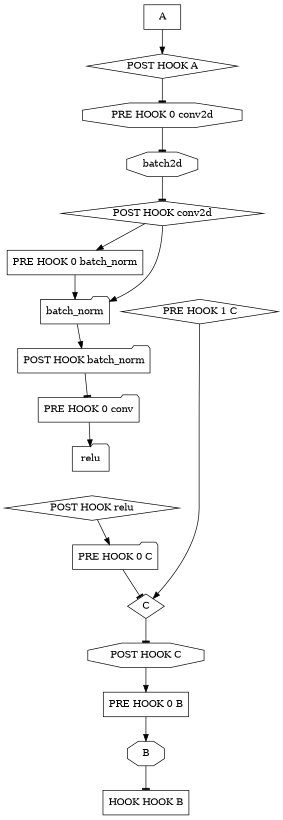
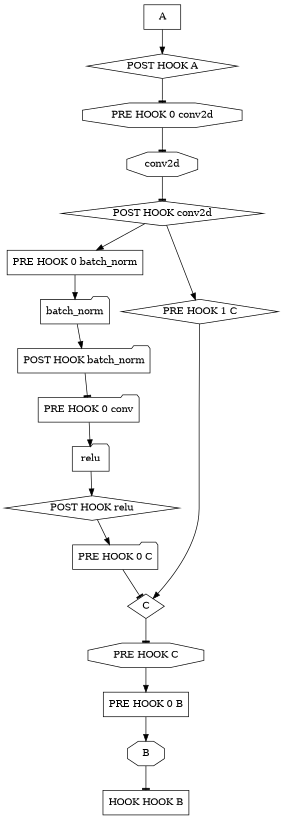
node "batch2d": label "batch2d" -> "conv2d"
edge "POST HOOK conv2d" -> "batch_norm": now "POST HOOK conv2d" -> "PRE HOOK 1 C"
edge "relu" -> "POST HOOK relu": added
node "POST HOOK C": label "POST HOOK C" -> "PRE HOOK C"
